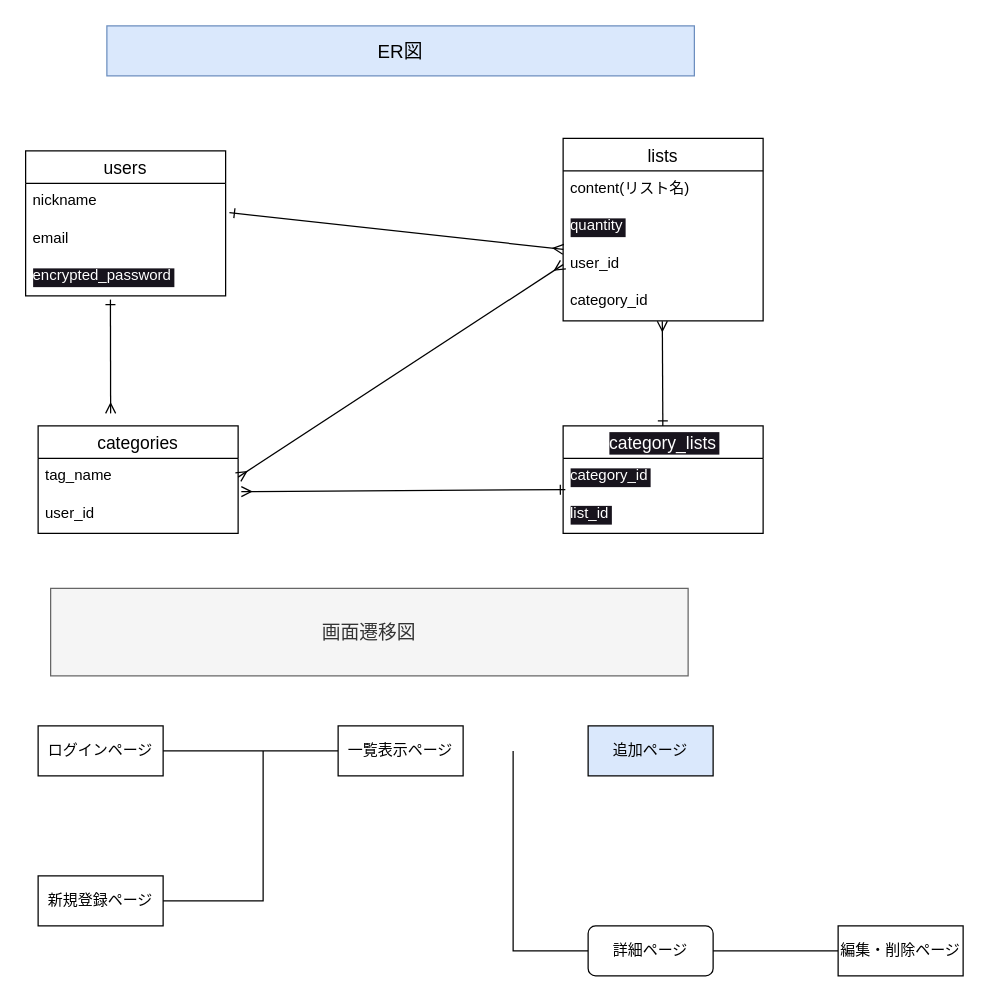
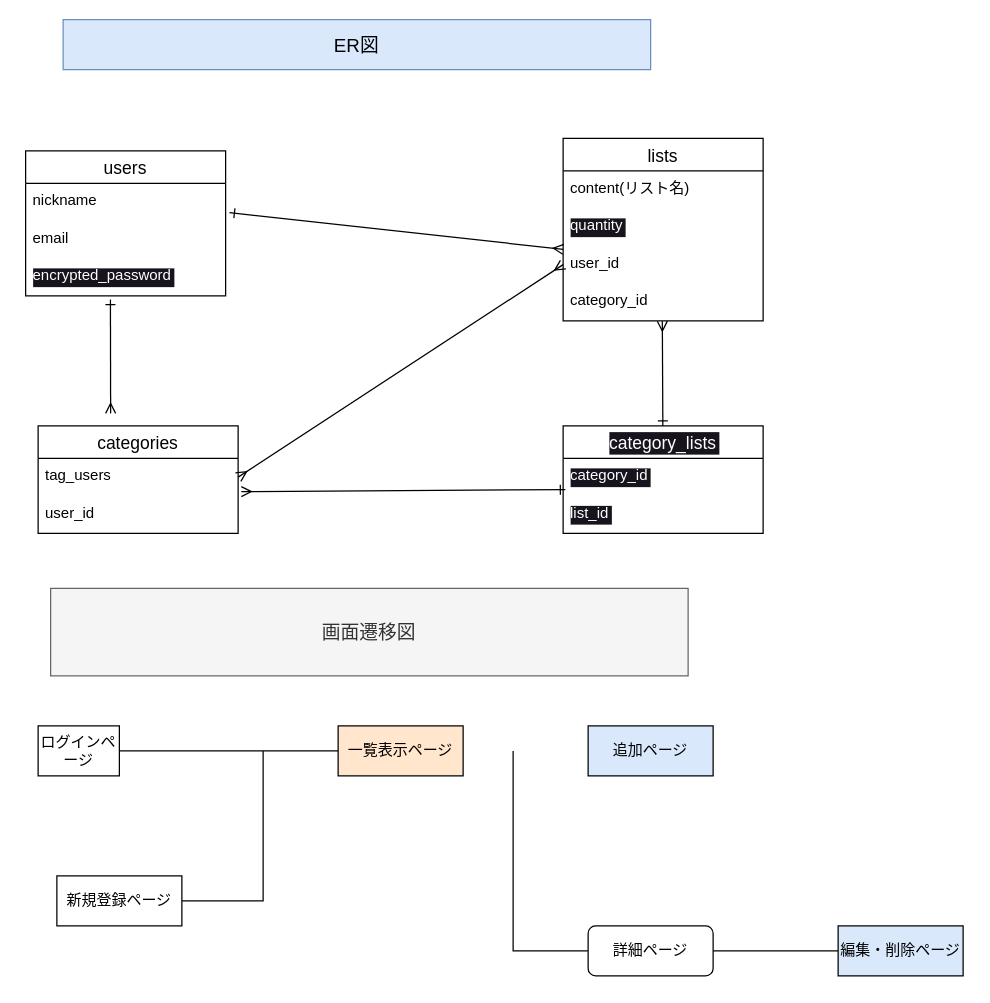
node "ER図": moved (401, 51) -> (357, 44)
node "tag_name": label "tag_name" -> "tag_users"
node "ログインページ": size 125x50 -> 81x50
node "一覧表示ページ": fillcolor #ffffff -> #ffe6cc
node "新規登録ページ": moved (101, 901) -> (119, 901)
node "編集・削除ページ": fillcolor #ffffff -> #dae8fc
